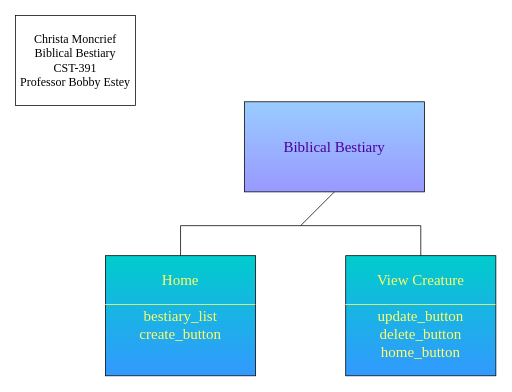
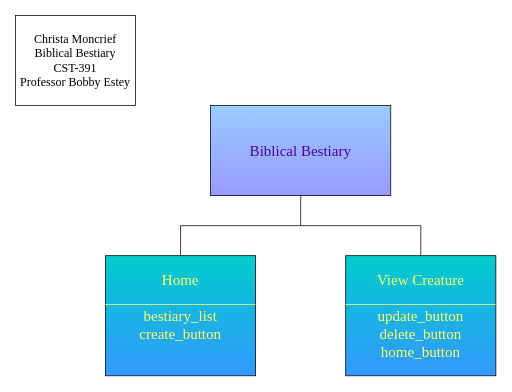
node "Biblical Bestiary": moved (334, 147) -> (300, 150)
